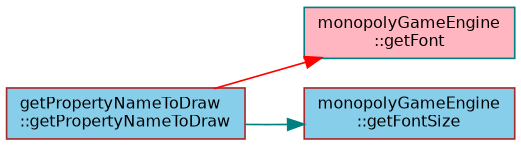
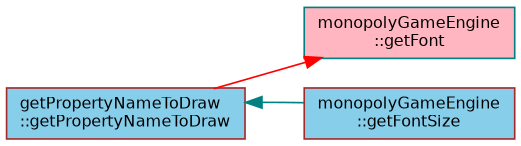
edge "getPropertyNameToDraw ::getPropertyNameToDraw" -> "monopolyGameEngine ::getFontSize": reversed
